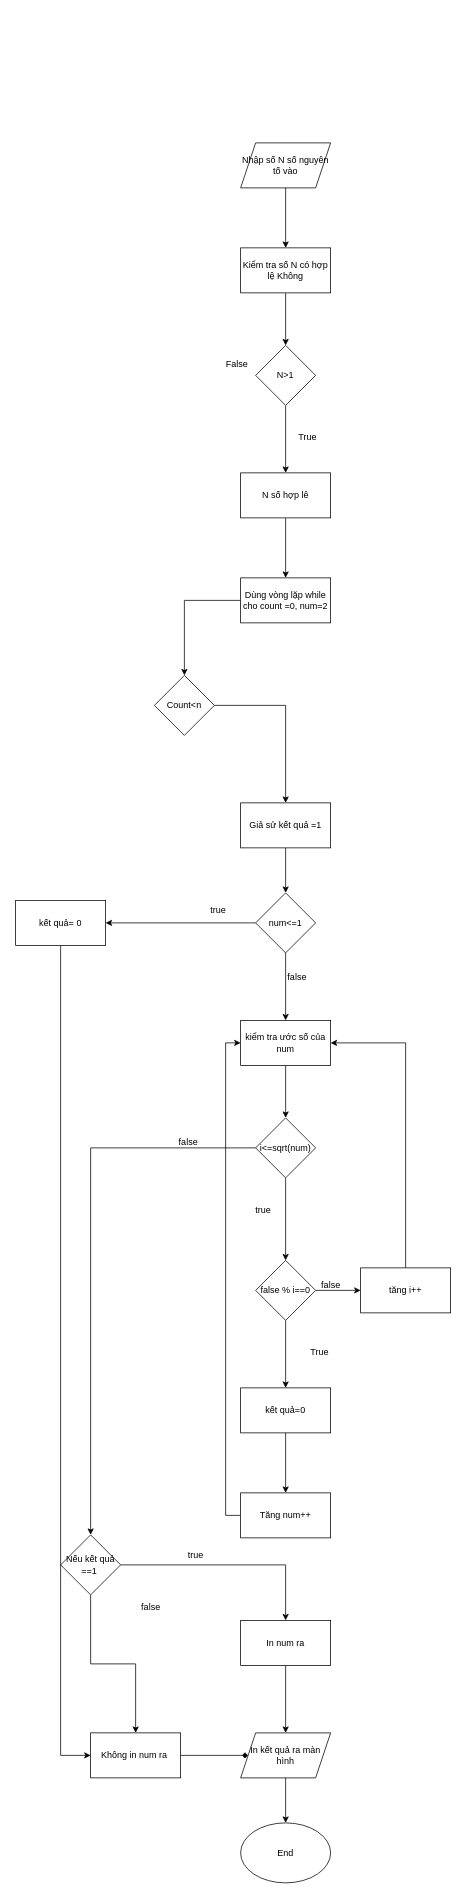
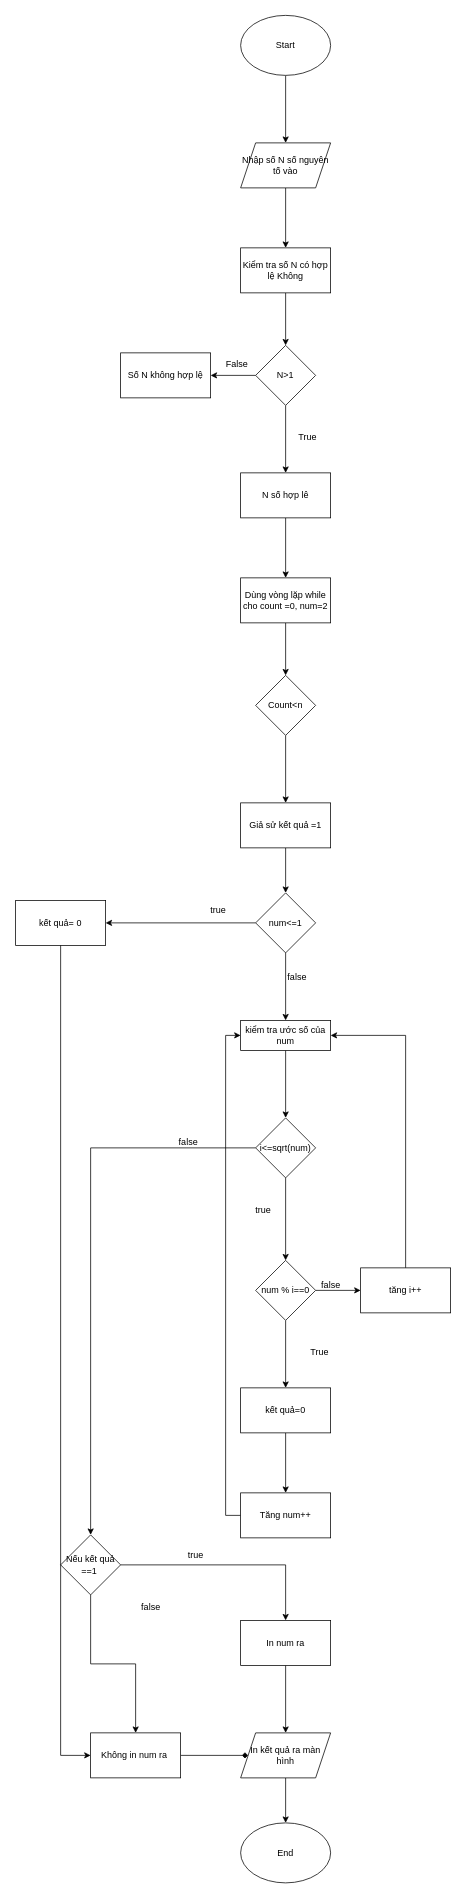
node "Start": added
edge "Start" -> "Nhập số N số nguyên tố vào": added
node "Số N không hợp lệ": added
edge "N>1" -> "Số N không hợp lệ": added
node "Count<n": moved (184, 705) -> (285, 705)
node "kiểm tra ước số của num": size 90x45 -> 90x30
node "false % i==0": label "false % i==0" -> "num % i==0"
